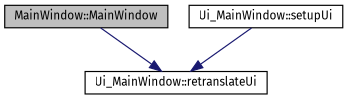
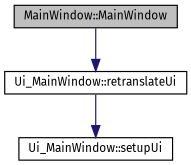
edge "Ui_MainWindow::setupUi" -> "Ui_MainWindow::retranslateUi": reversed
